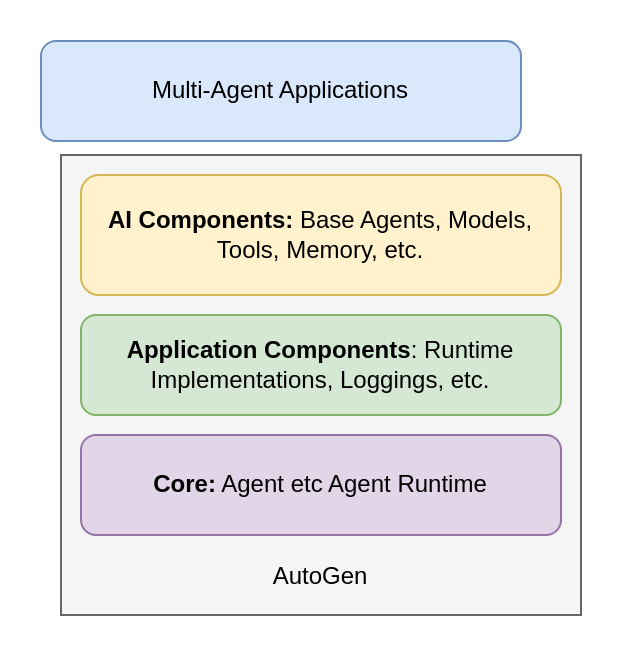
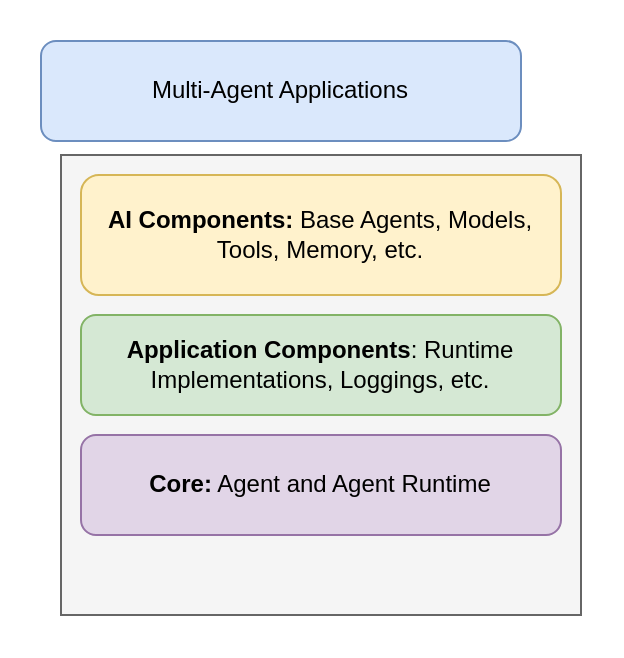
node "Core: Agent etc Agent Runtime": label "Core: Agent etc Agent Runtime" -> "Core: Agent and Agent Runtime"
node "AutoGen": removed
